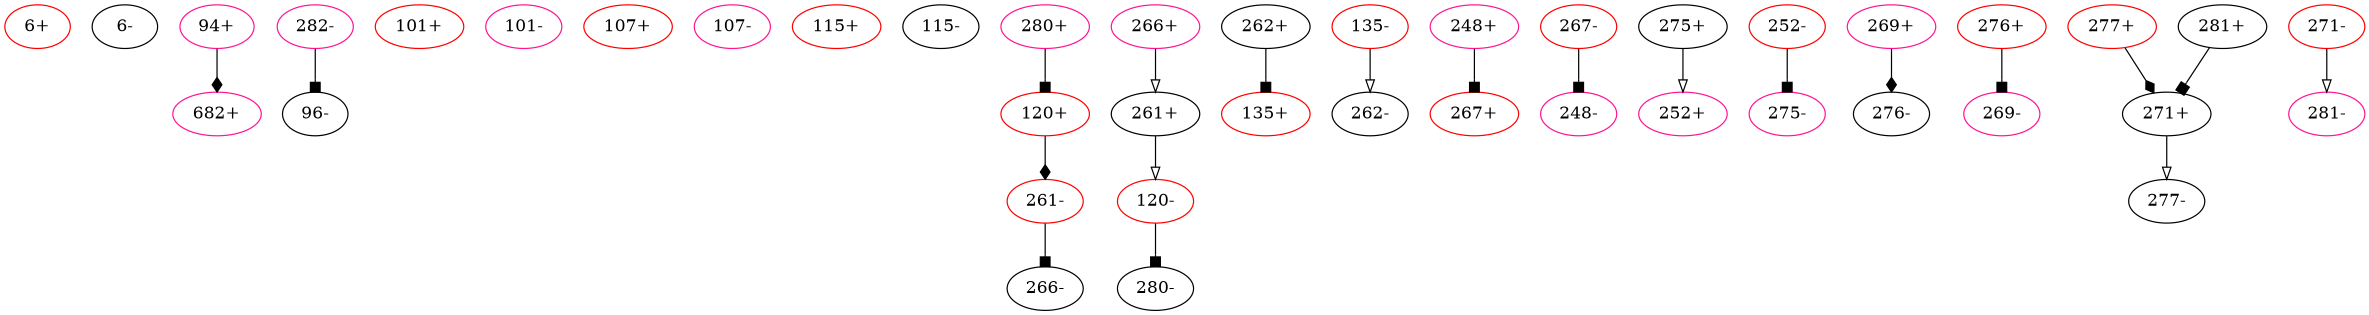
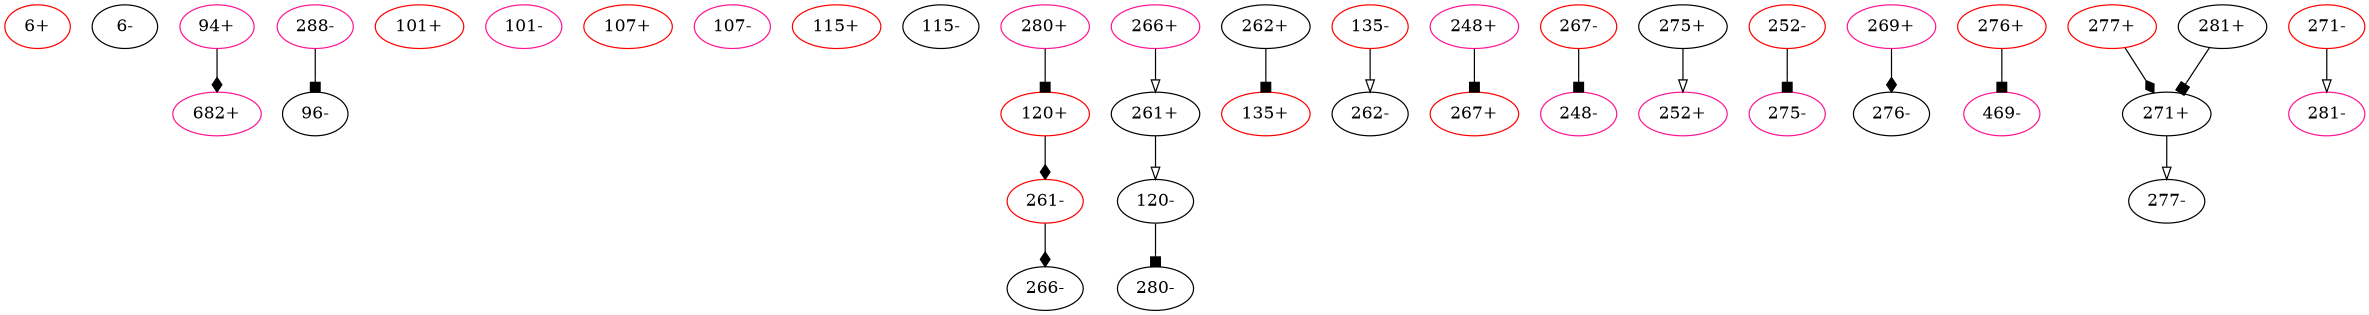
node "282-": label "282-" -> "288-"
node "269-": label "269-" -> "469-"
node "120-": color red -> black
edge "261-" -> "266-": arrowhead box -> diamond
